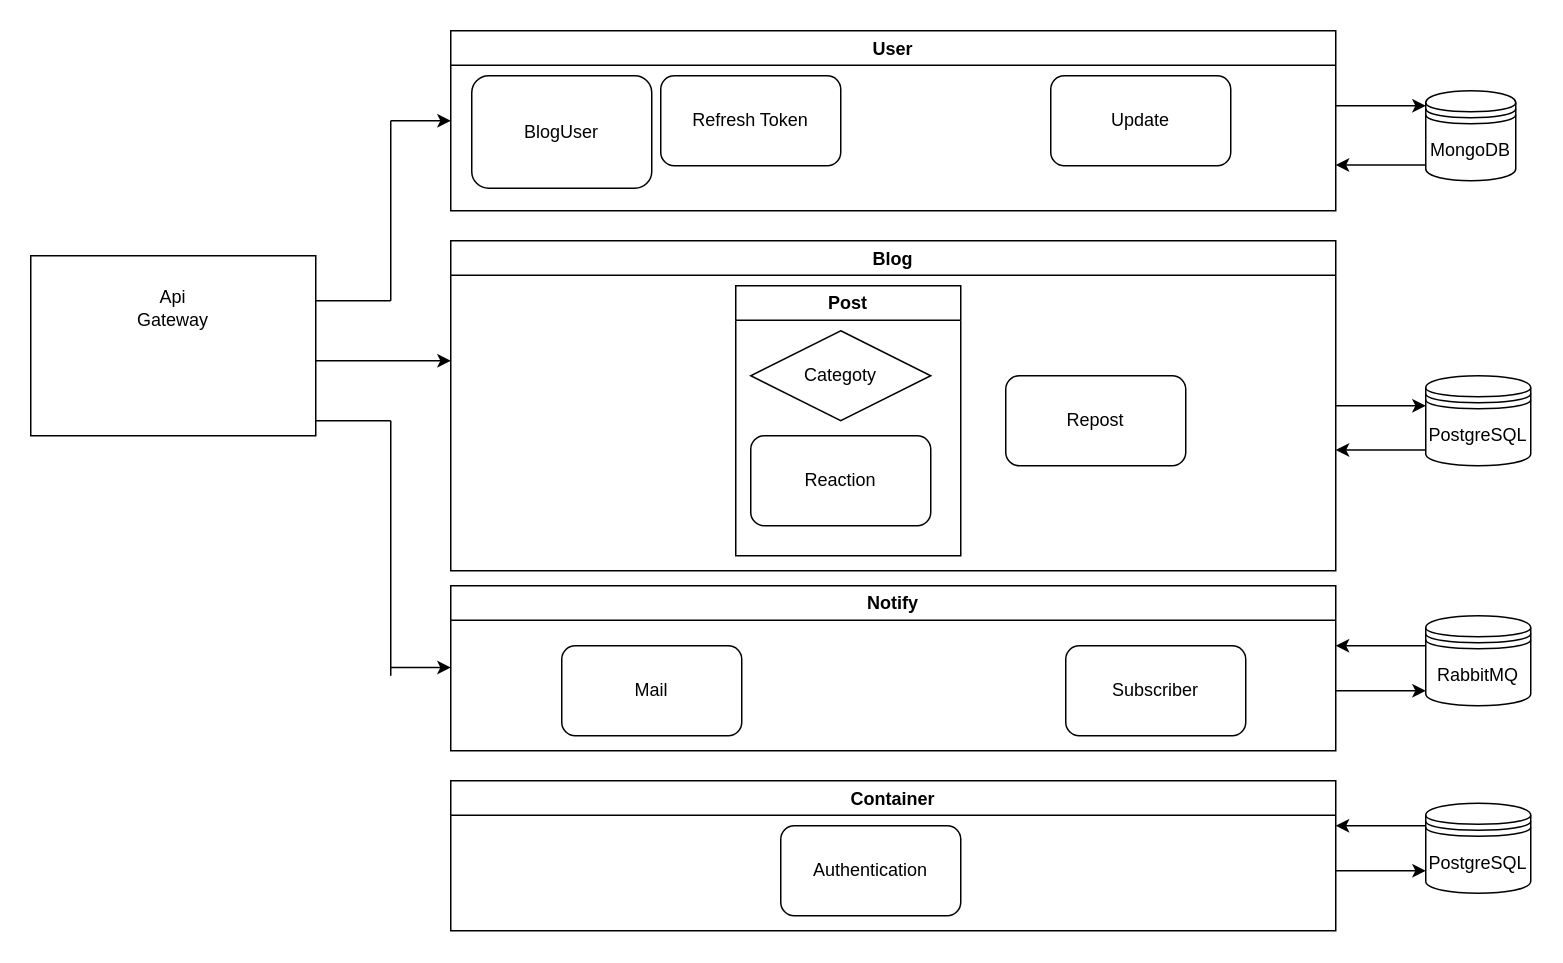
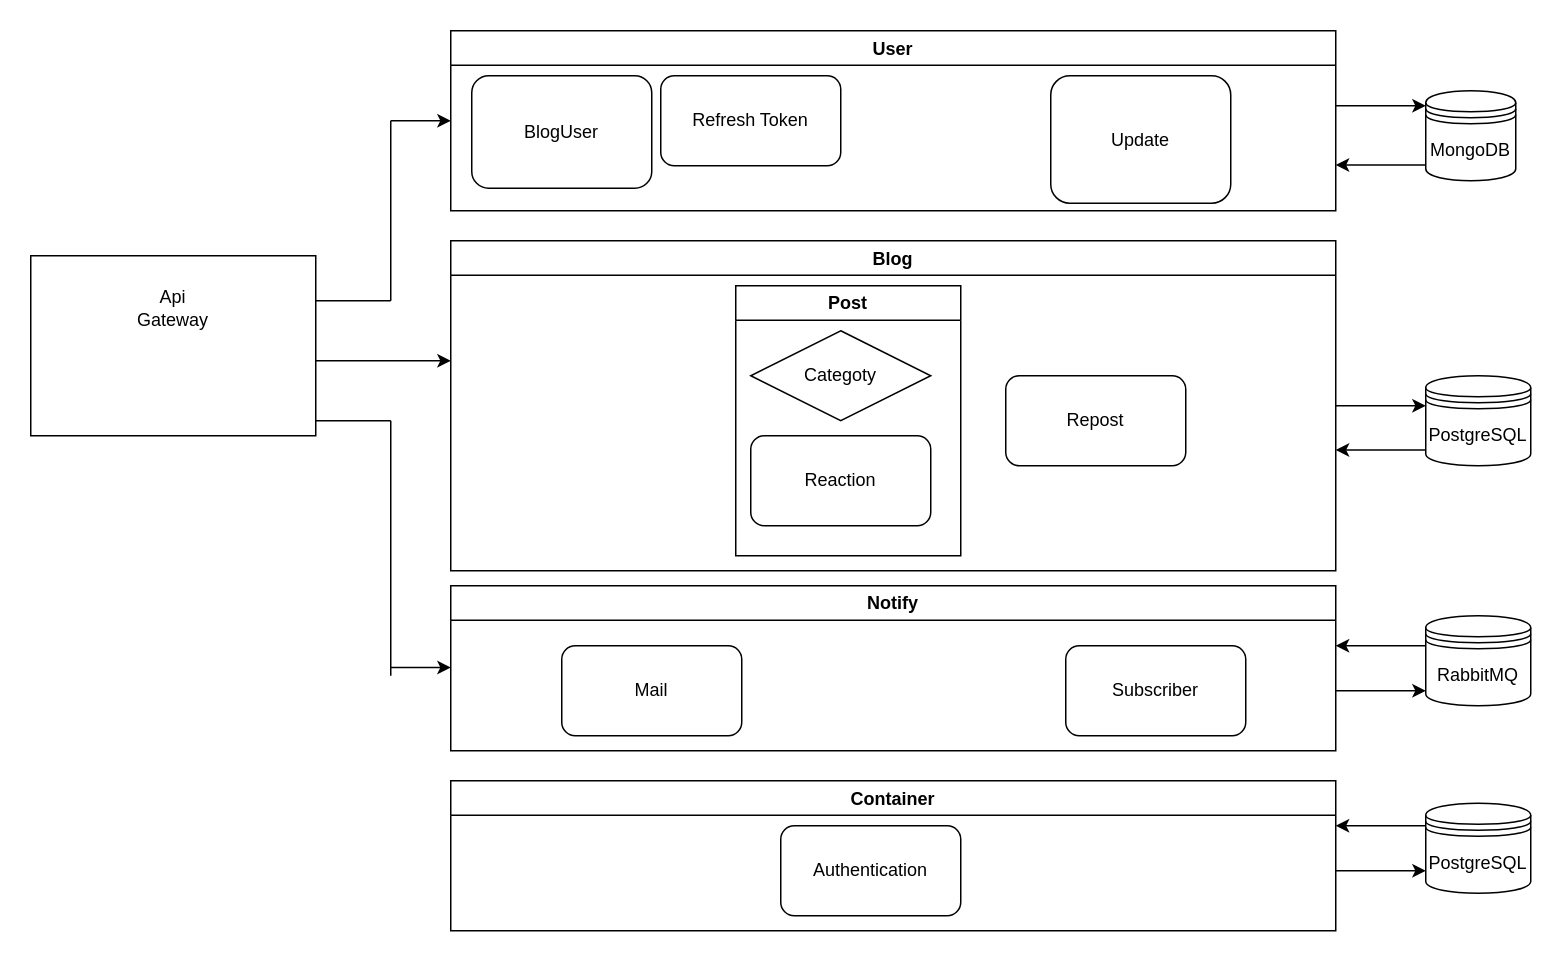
node "Update": size 180x90 -> 180x128
